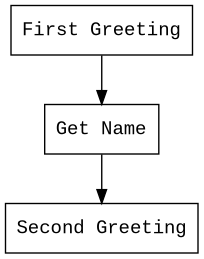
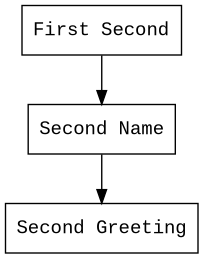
node "First Greeting": label "First Greeting" -> "First Second"
node "Get Name": label "Get Name" -> "Second Name"
